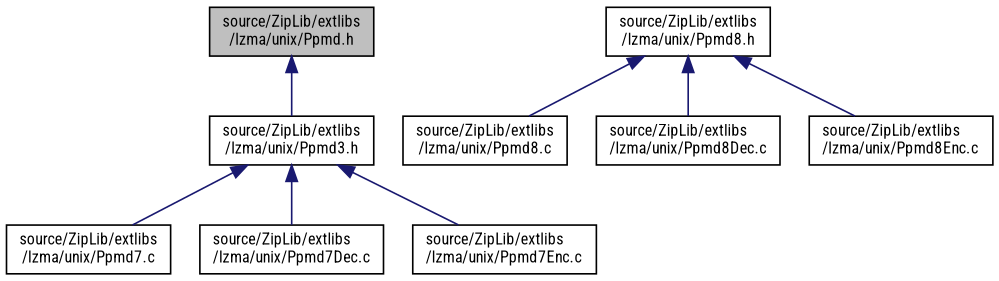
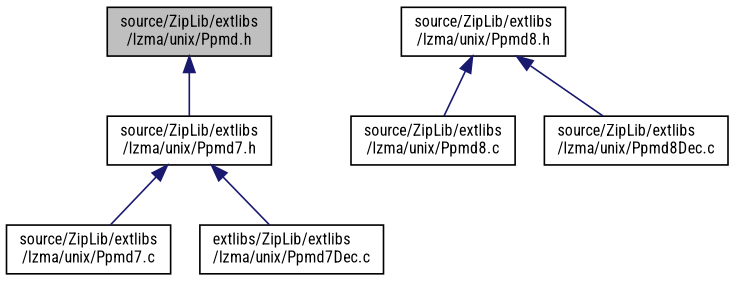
node "source/ZipLib/extlibs /lzma/unix/Ppmd3.h": label "source/ZipLib/extlibs /lzma/unix/Ppmd3.h" -> "source/ZipLib/extlibs /lzma/unix/Ppmd7.h"
node "source/ZipLib/extlibs /lzma/unix/Ppmd8Enc.c": removed
node "source/ZipLib/extlibs /lzma/unix/Ppmd7Dec.c": label "source/ZipLib/extlibs /lzma/unix/Ppmd7Dec.c" -> "extlibs/ZipLib/extlibs /lzma/unix/Ppmd7Dec.c"
node "source/ZipLib/extlibs /lzma/unix/Ppmd7Enc.c": removed
